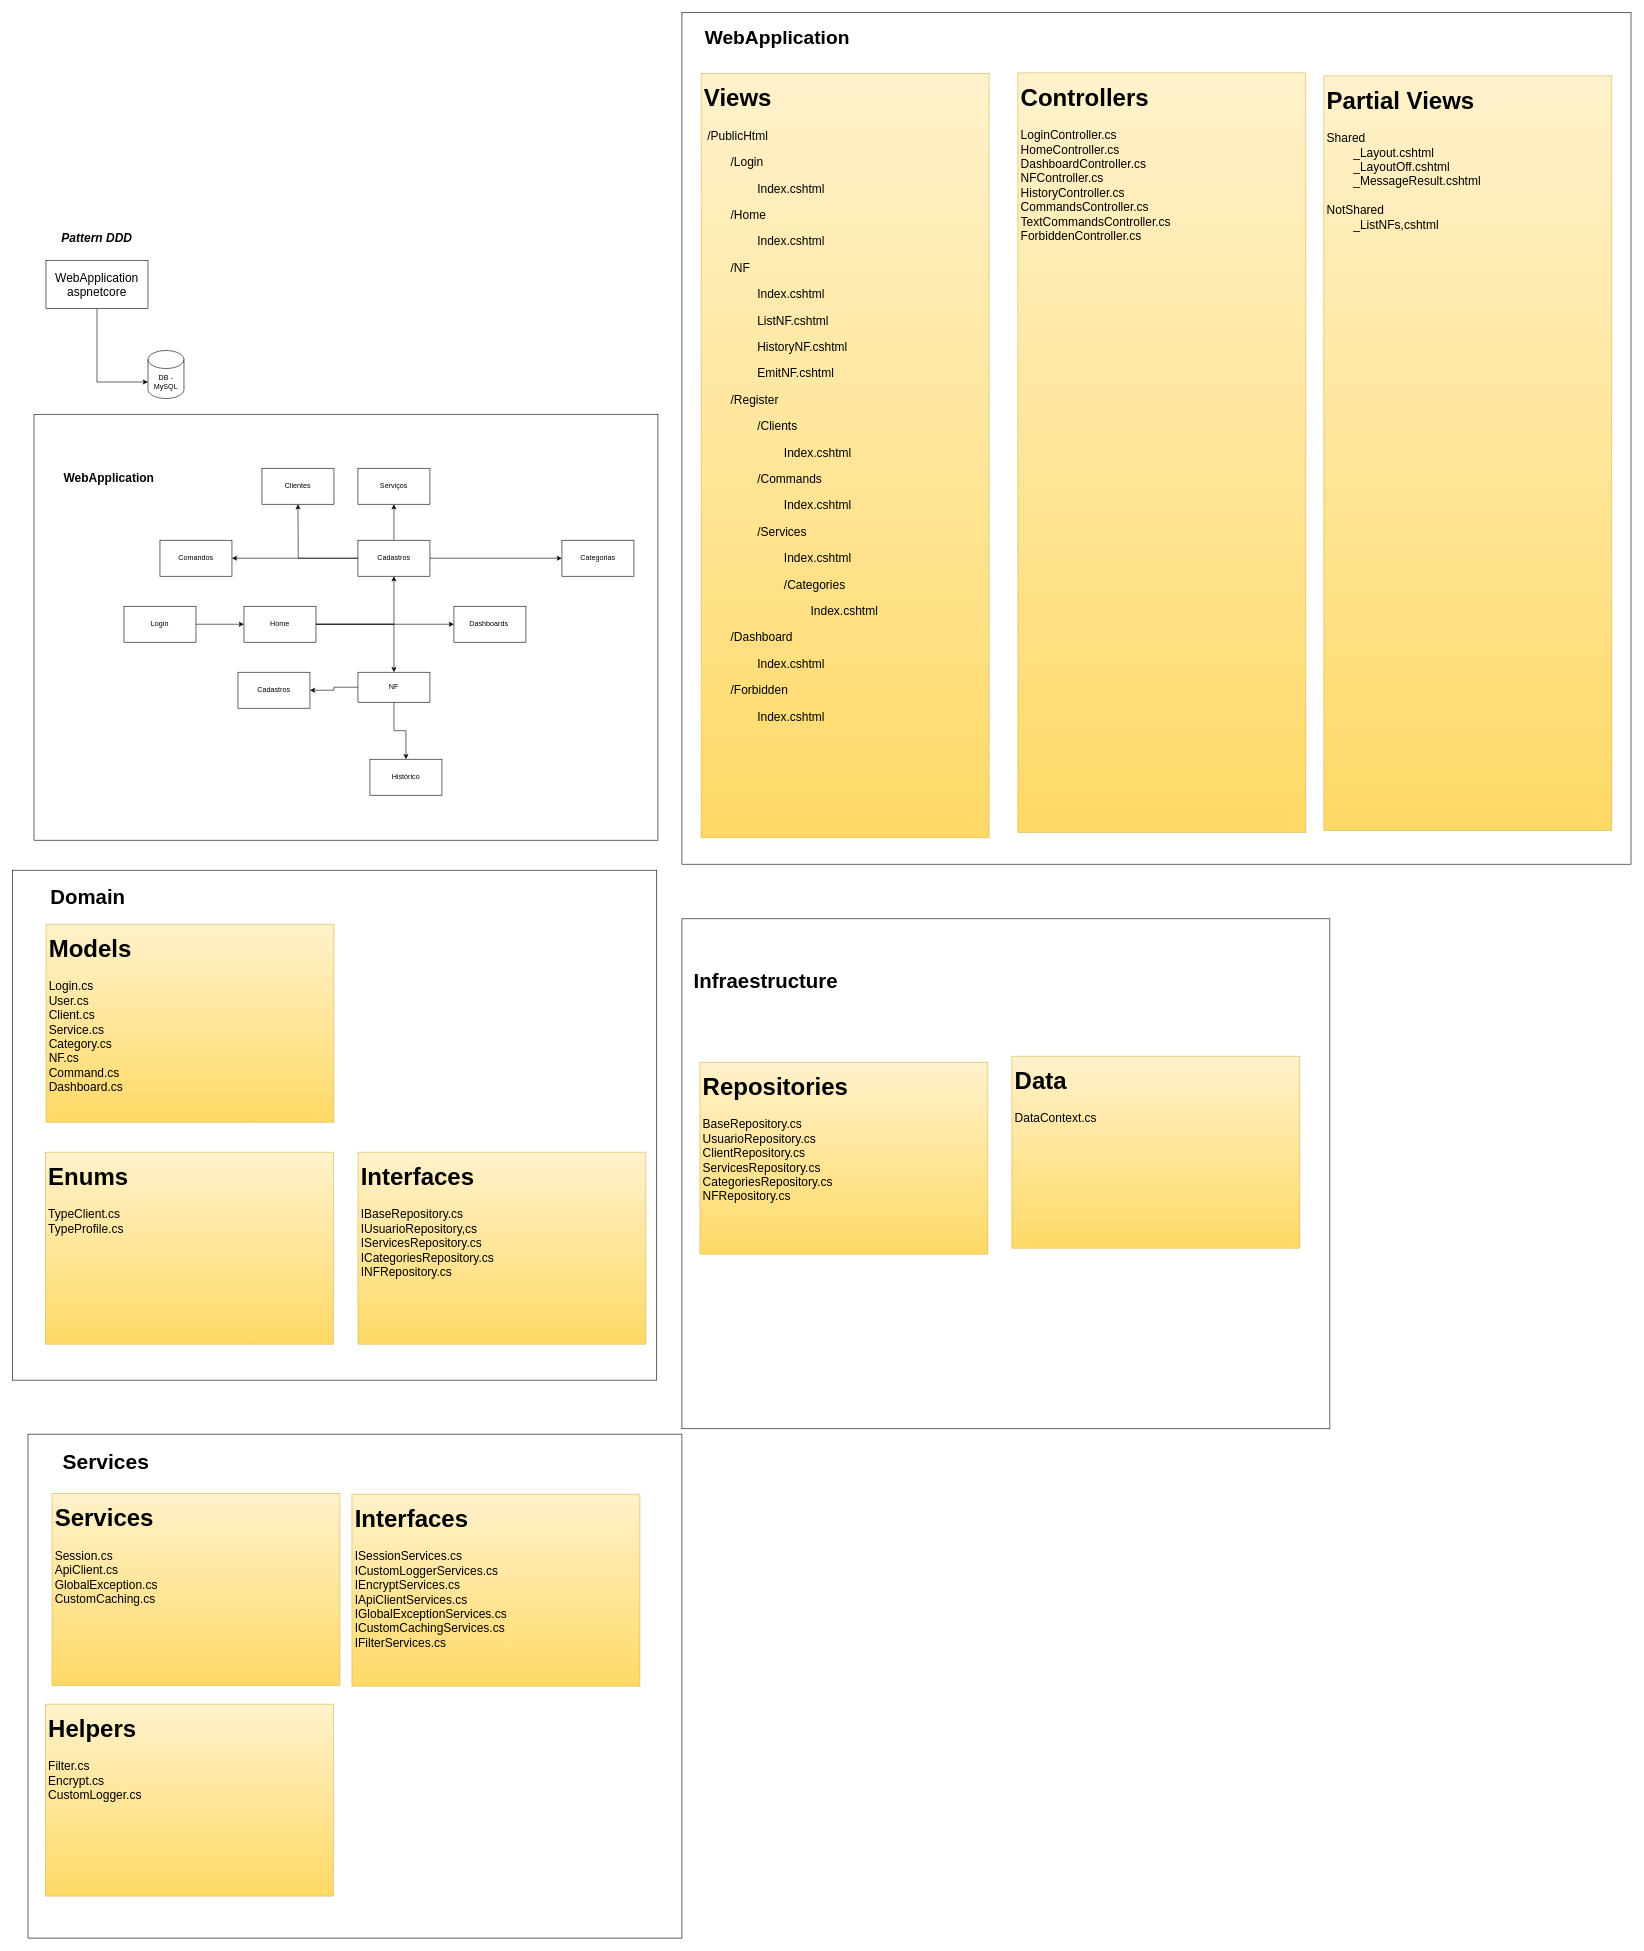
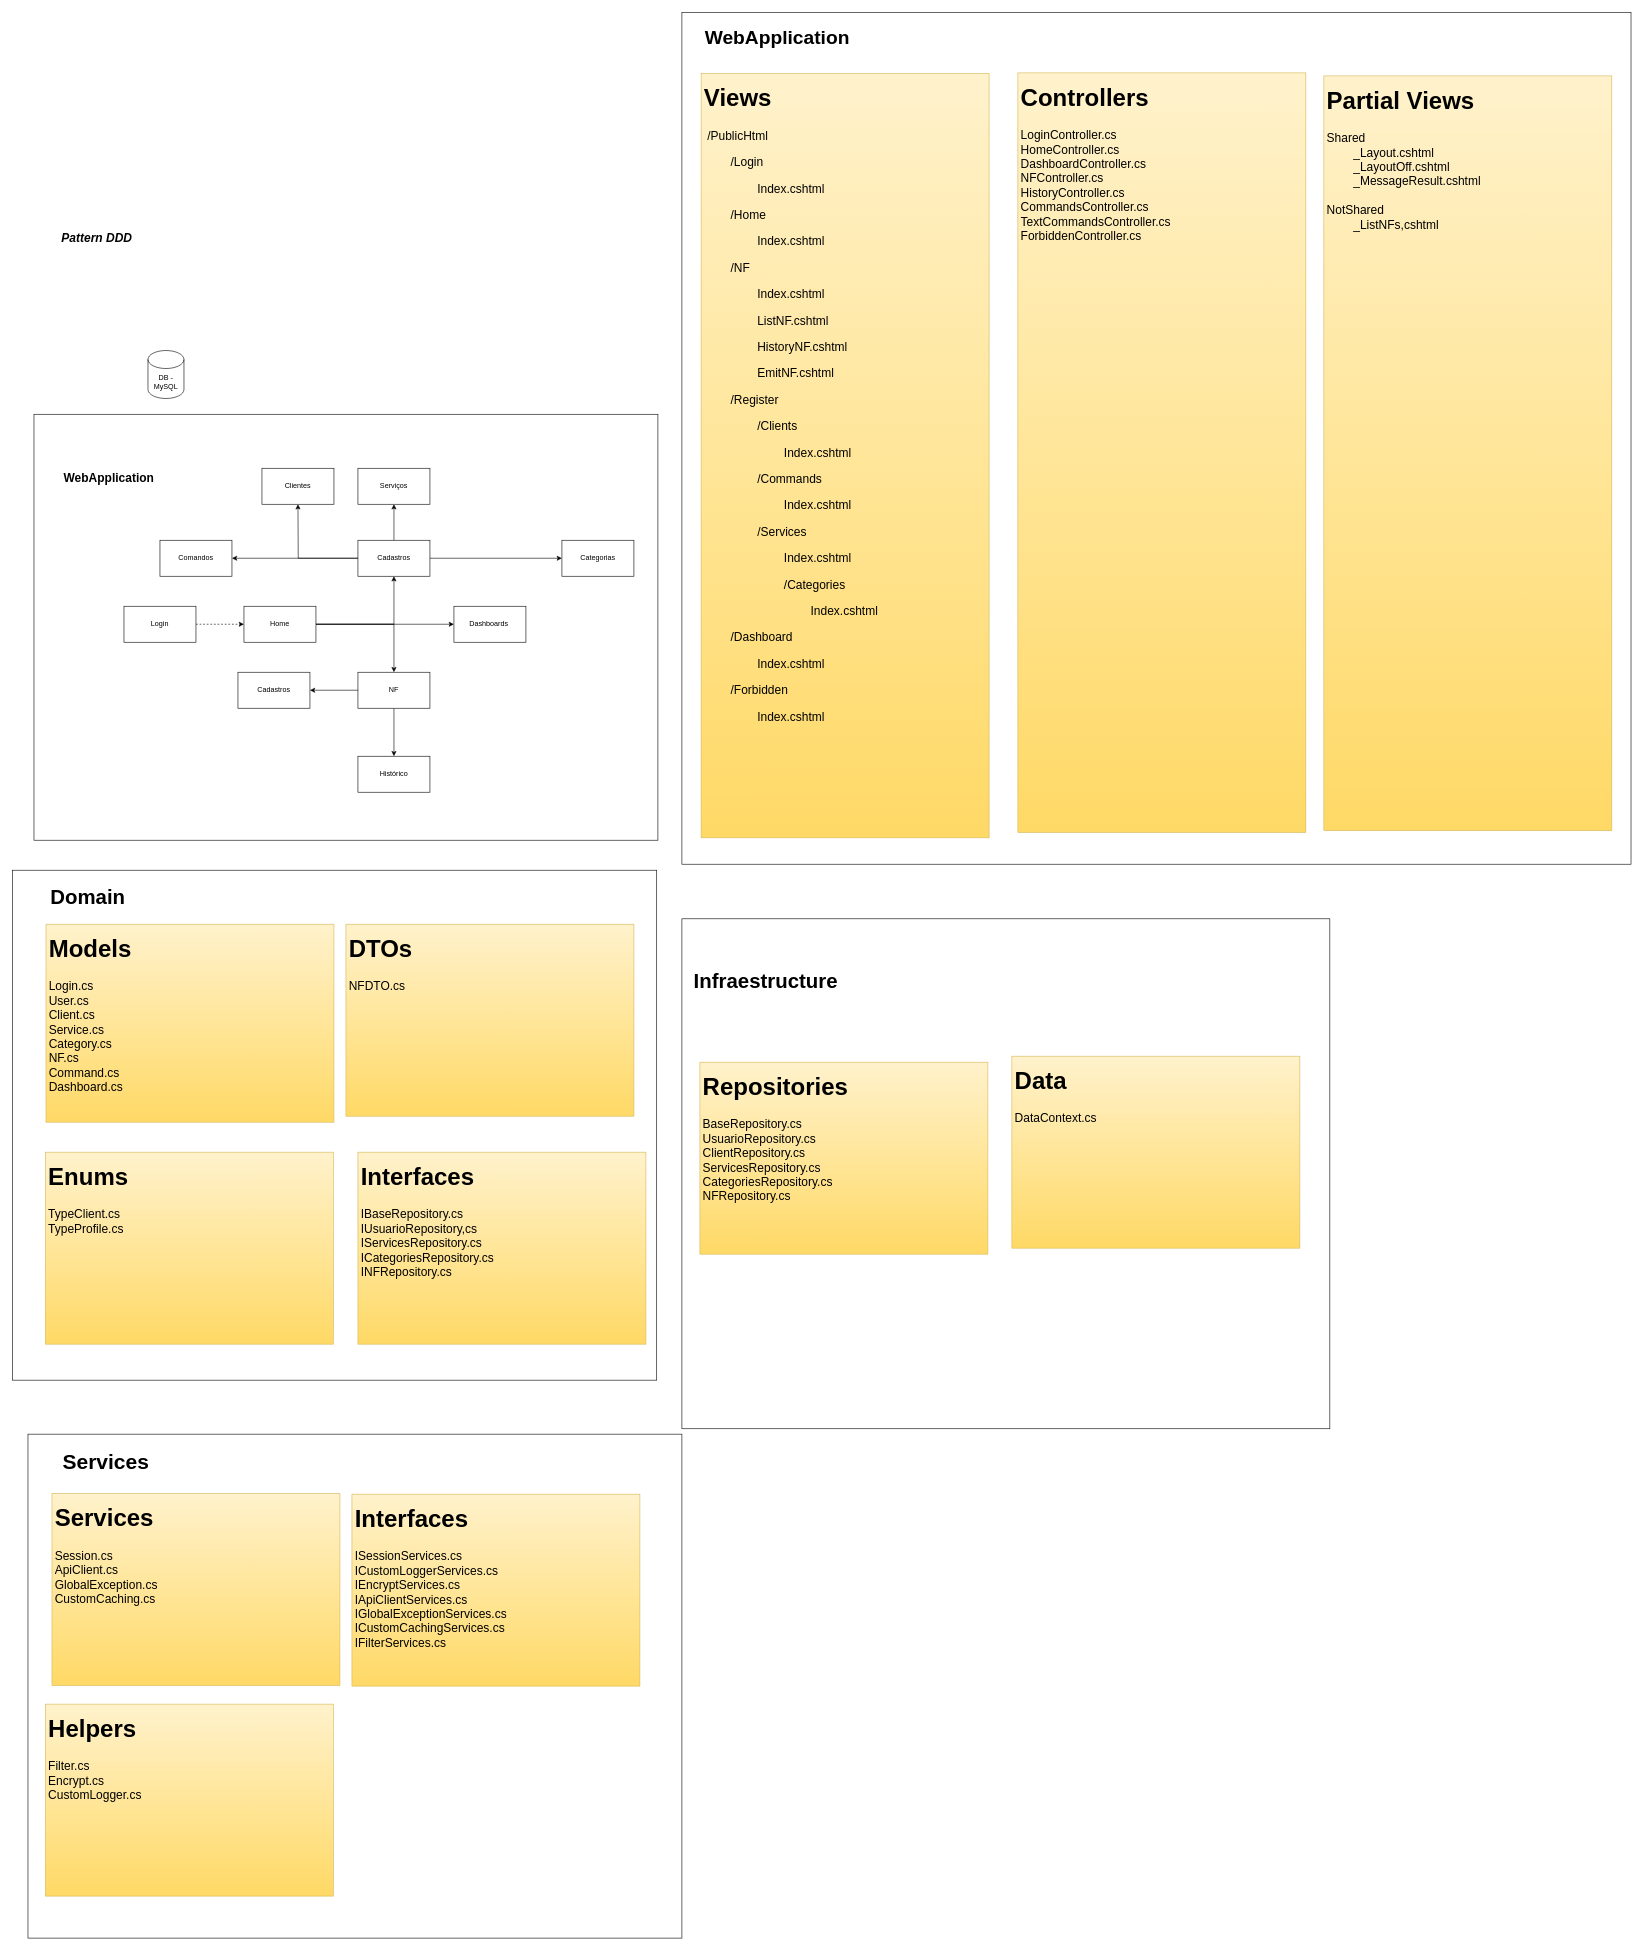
node "WebApplicationaspnetcore": removed
edge "WebApplicationaspnetcore" -> "DB - MySQL": removed
edge "Login" -> "Home": style solid -> dashed
node "NF": size 72x30 -> 72x36
node "Histórico": moved (406, 777) -> (394, 774)
node "DTOs NFDTO.cs": added
